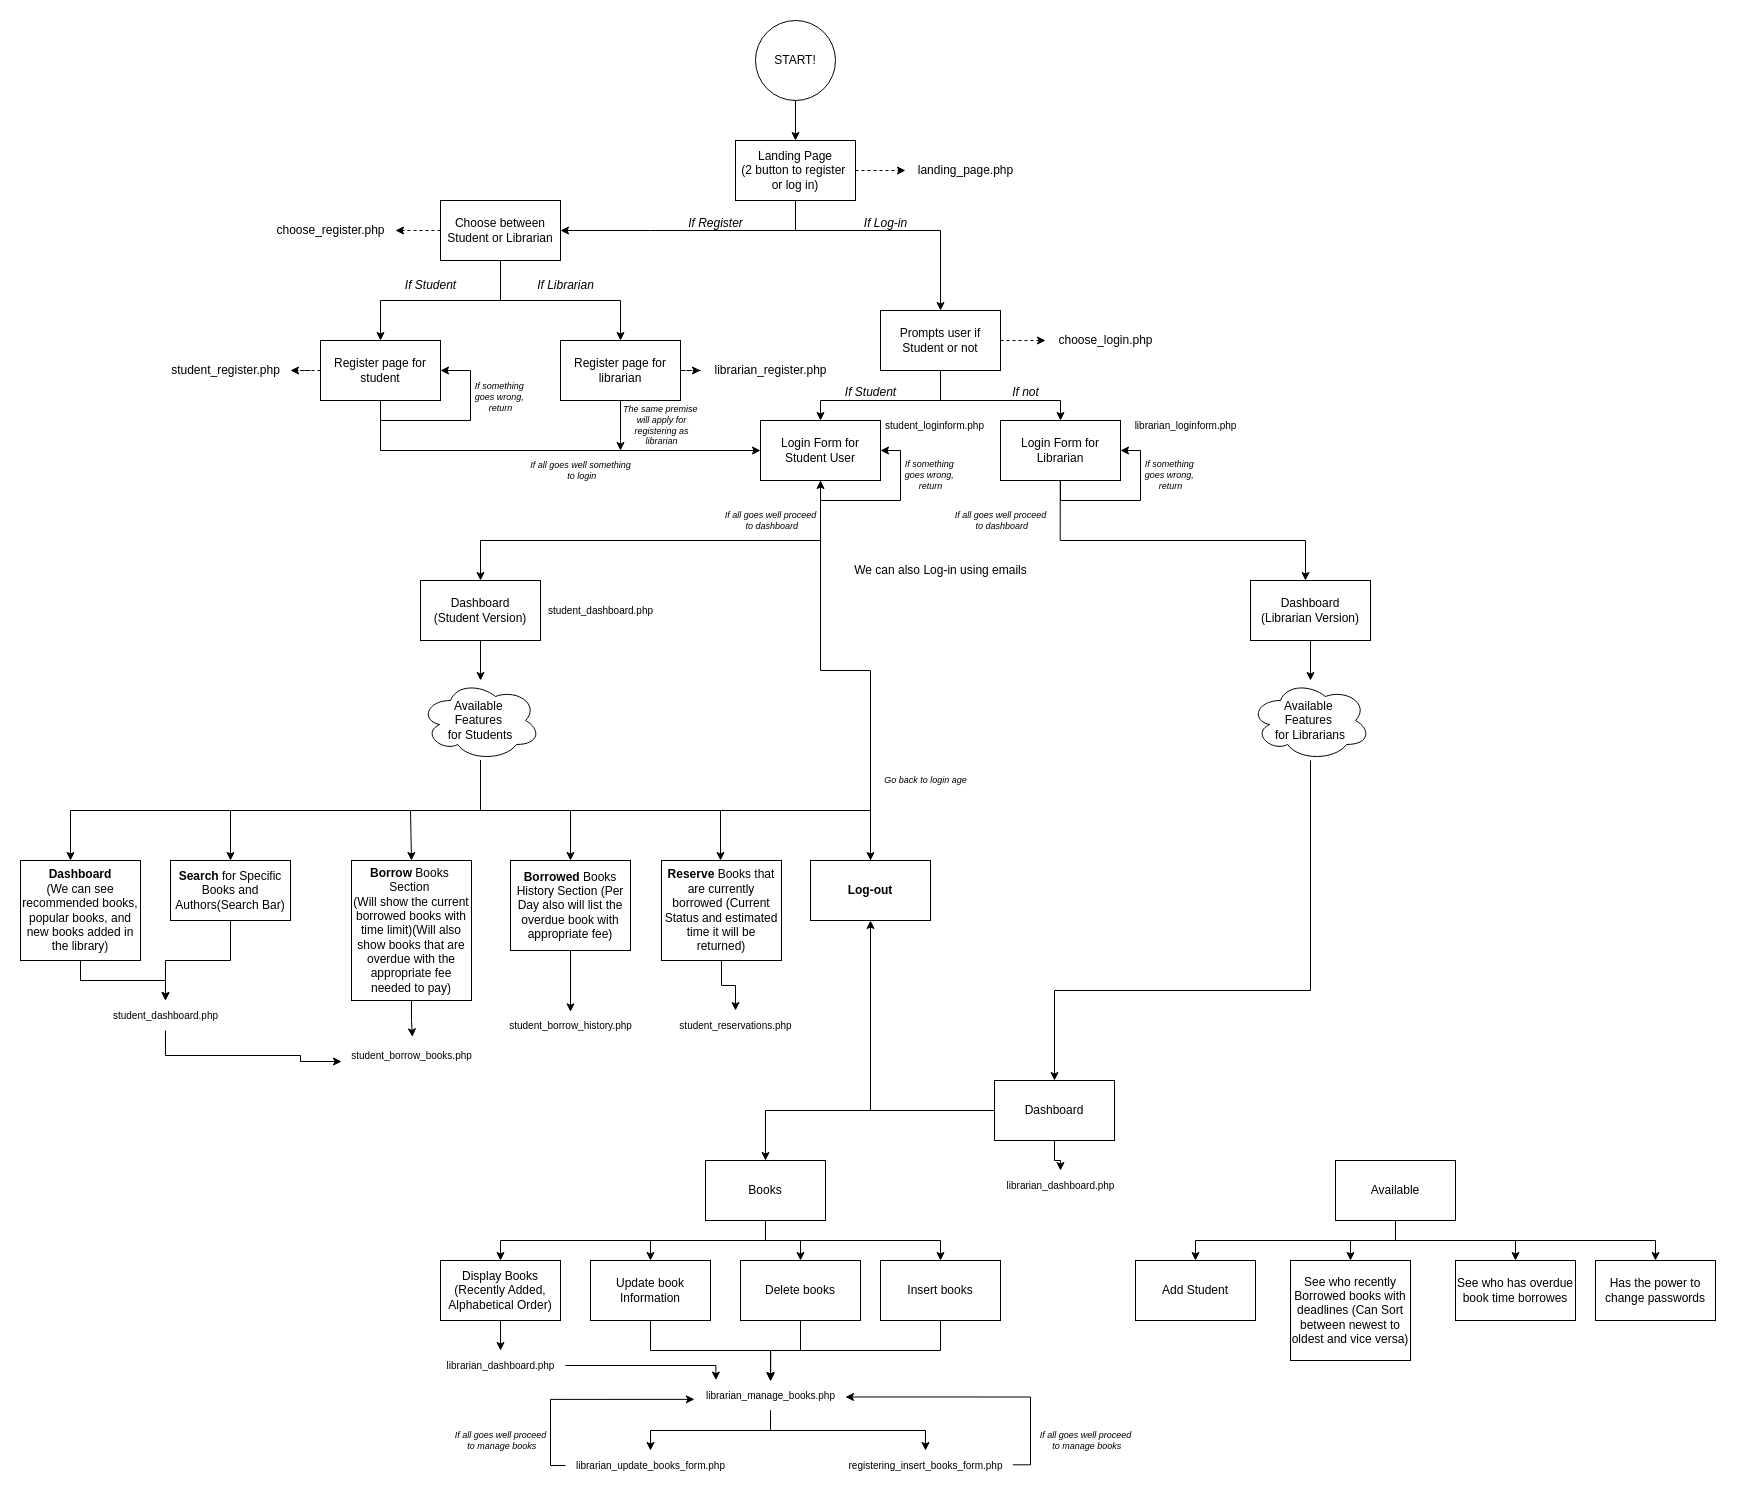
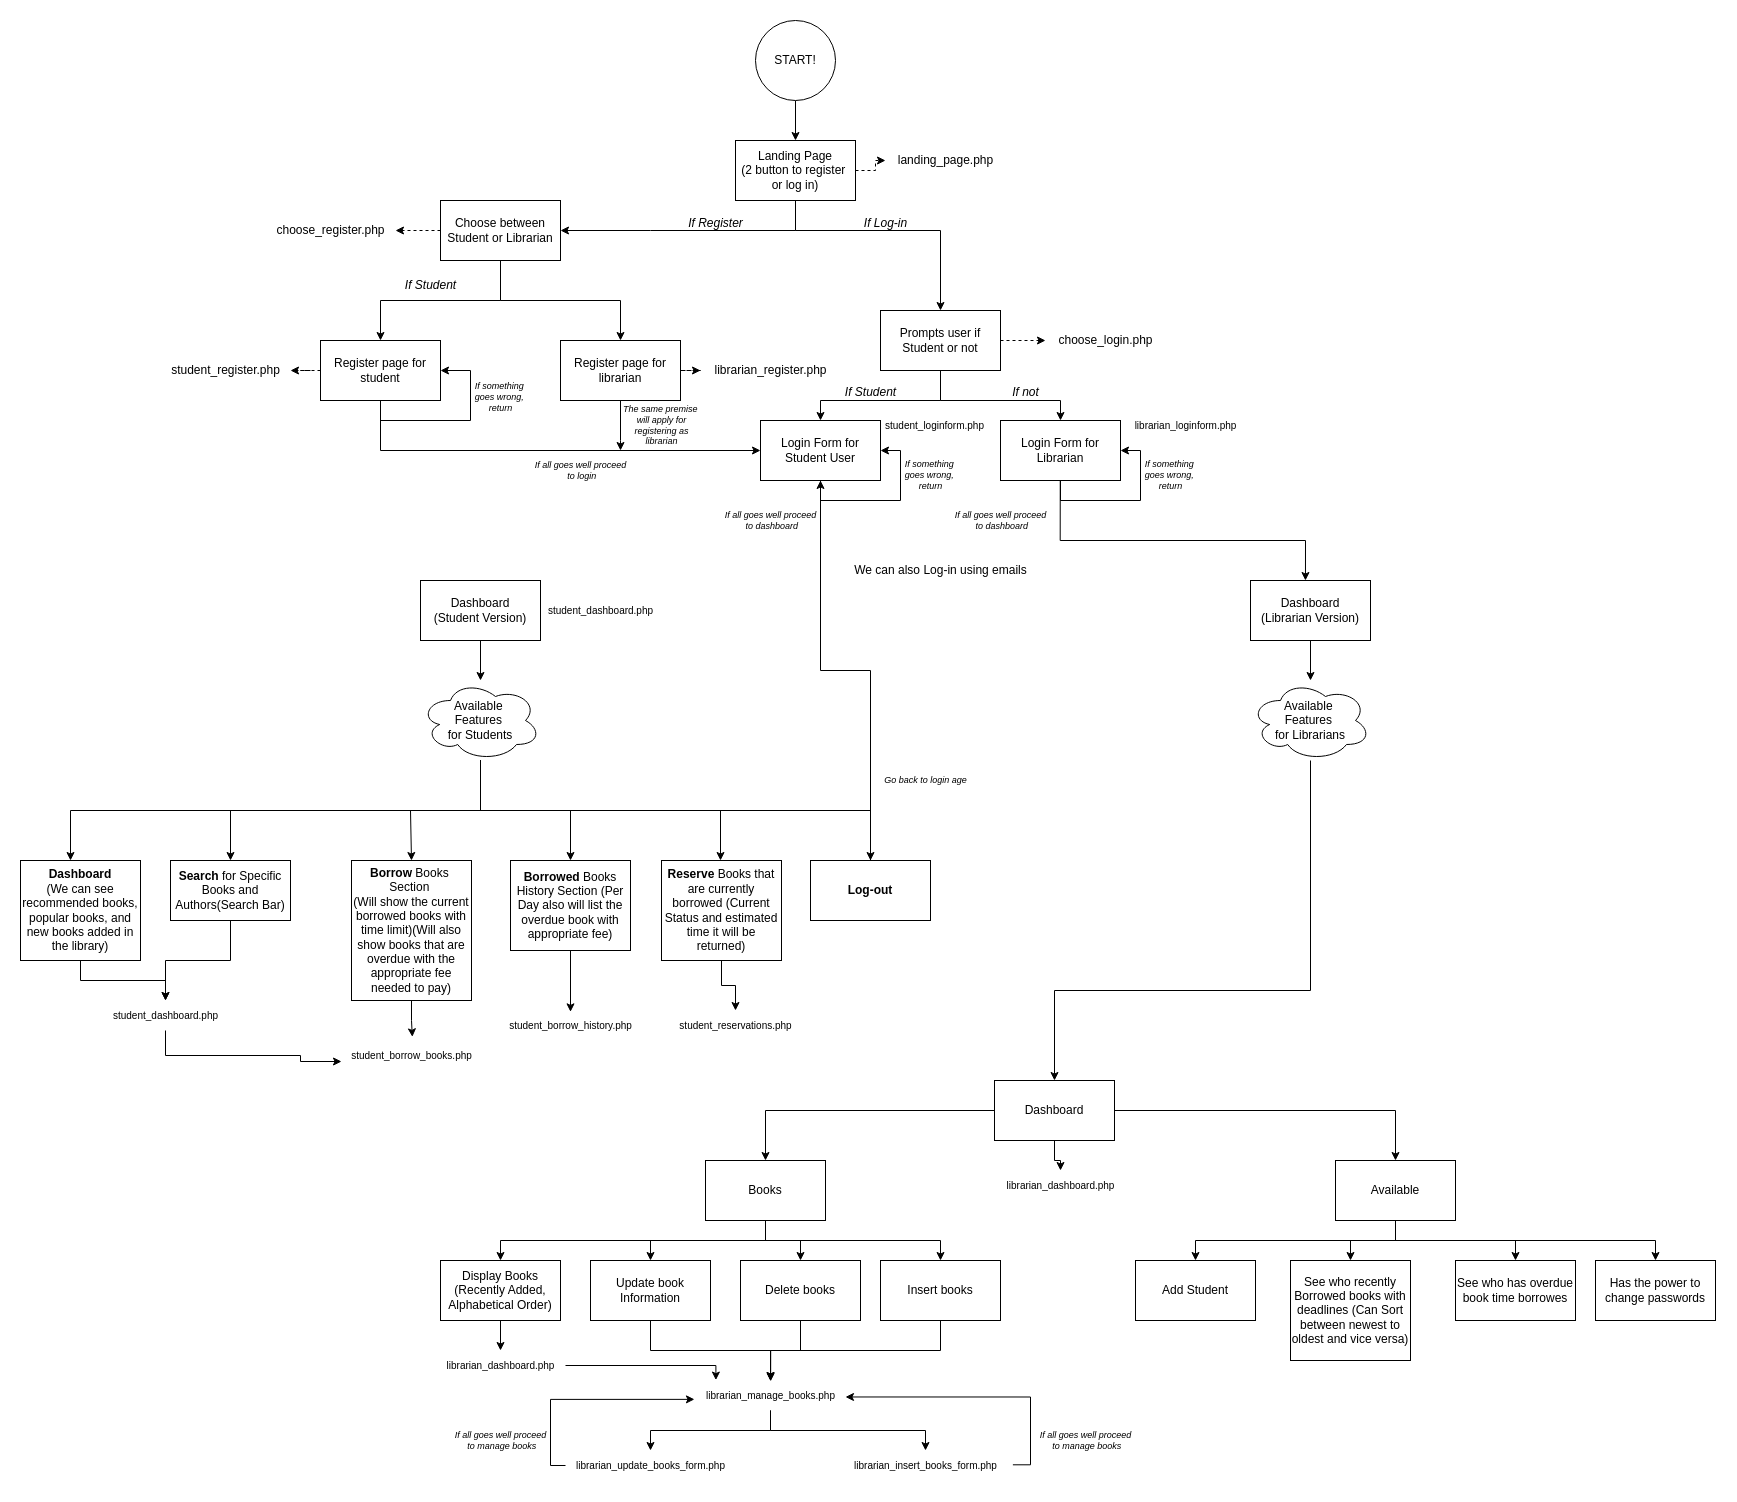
node "landing_page.php": moved (966, 171) -> (946, 161)
node "If Librarian": removed
node "If all goes well something to login": label "If all goes well something to login" -> "If all goes well proceed to login"
edge "Login Form for Student User" -> "Dashboard (Student Version)": removed
edge "Dashboard" -> "Log-out": now "Dashboard" -> "Available"
node "registering_insert_books_form.php": label "registering_insert_books_form.php" -> "librarian_insert_books_form.php"
